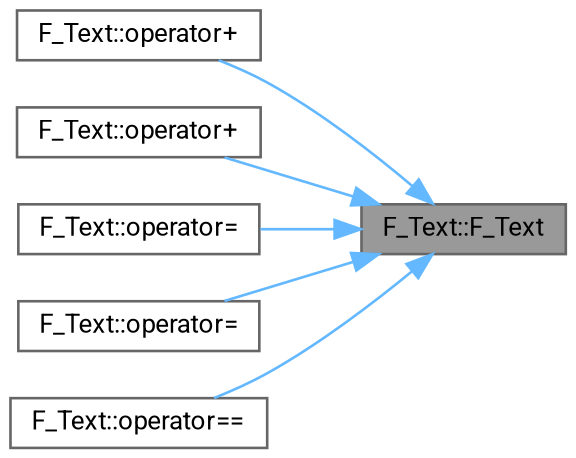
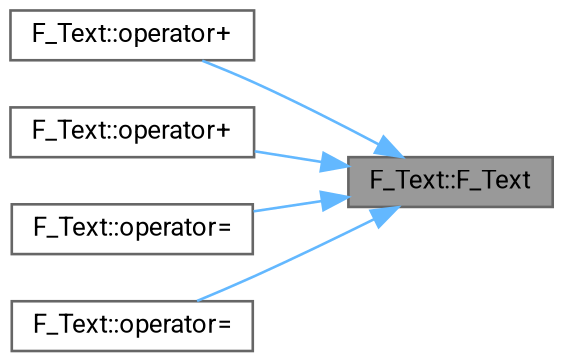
node "F_Text::operator==": removed
